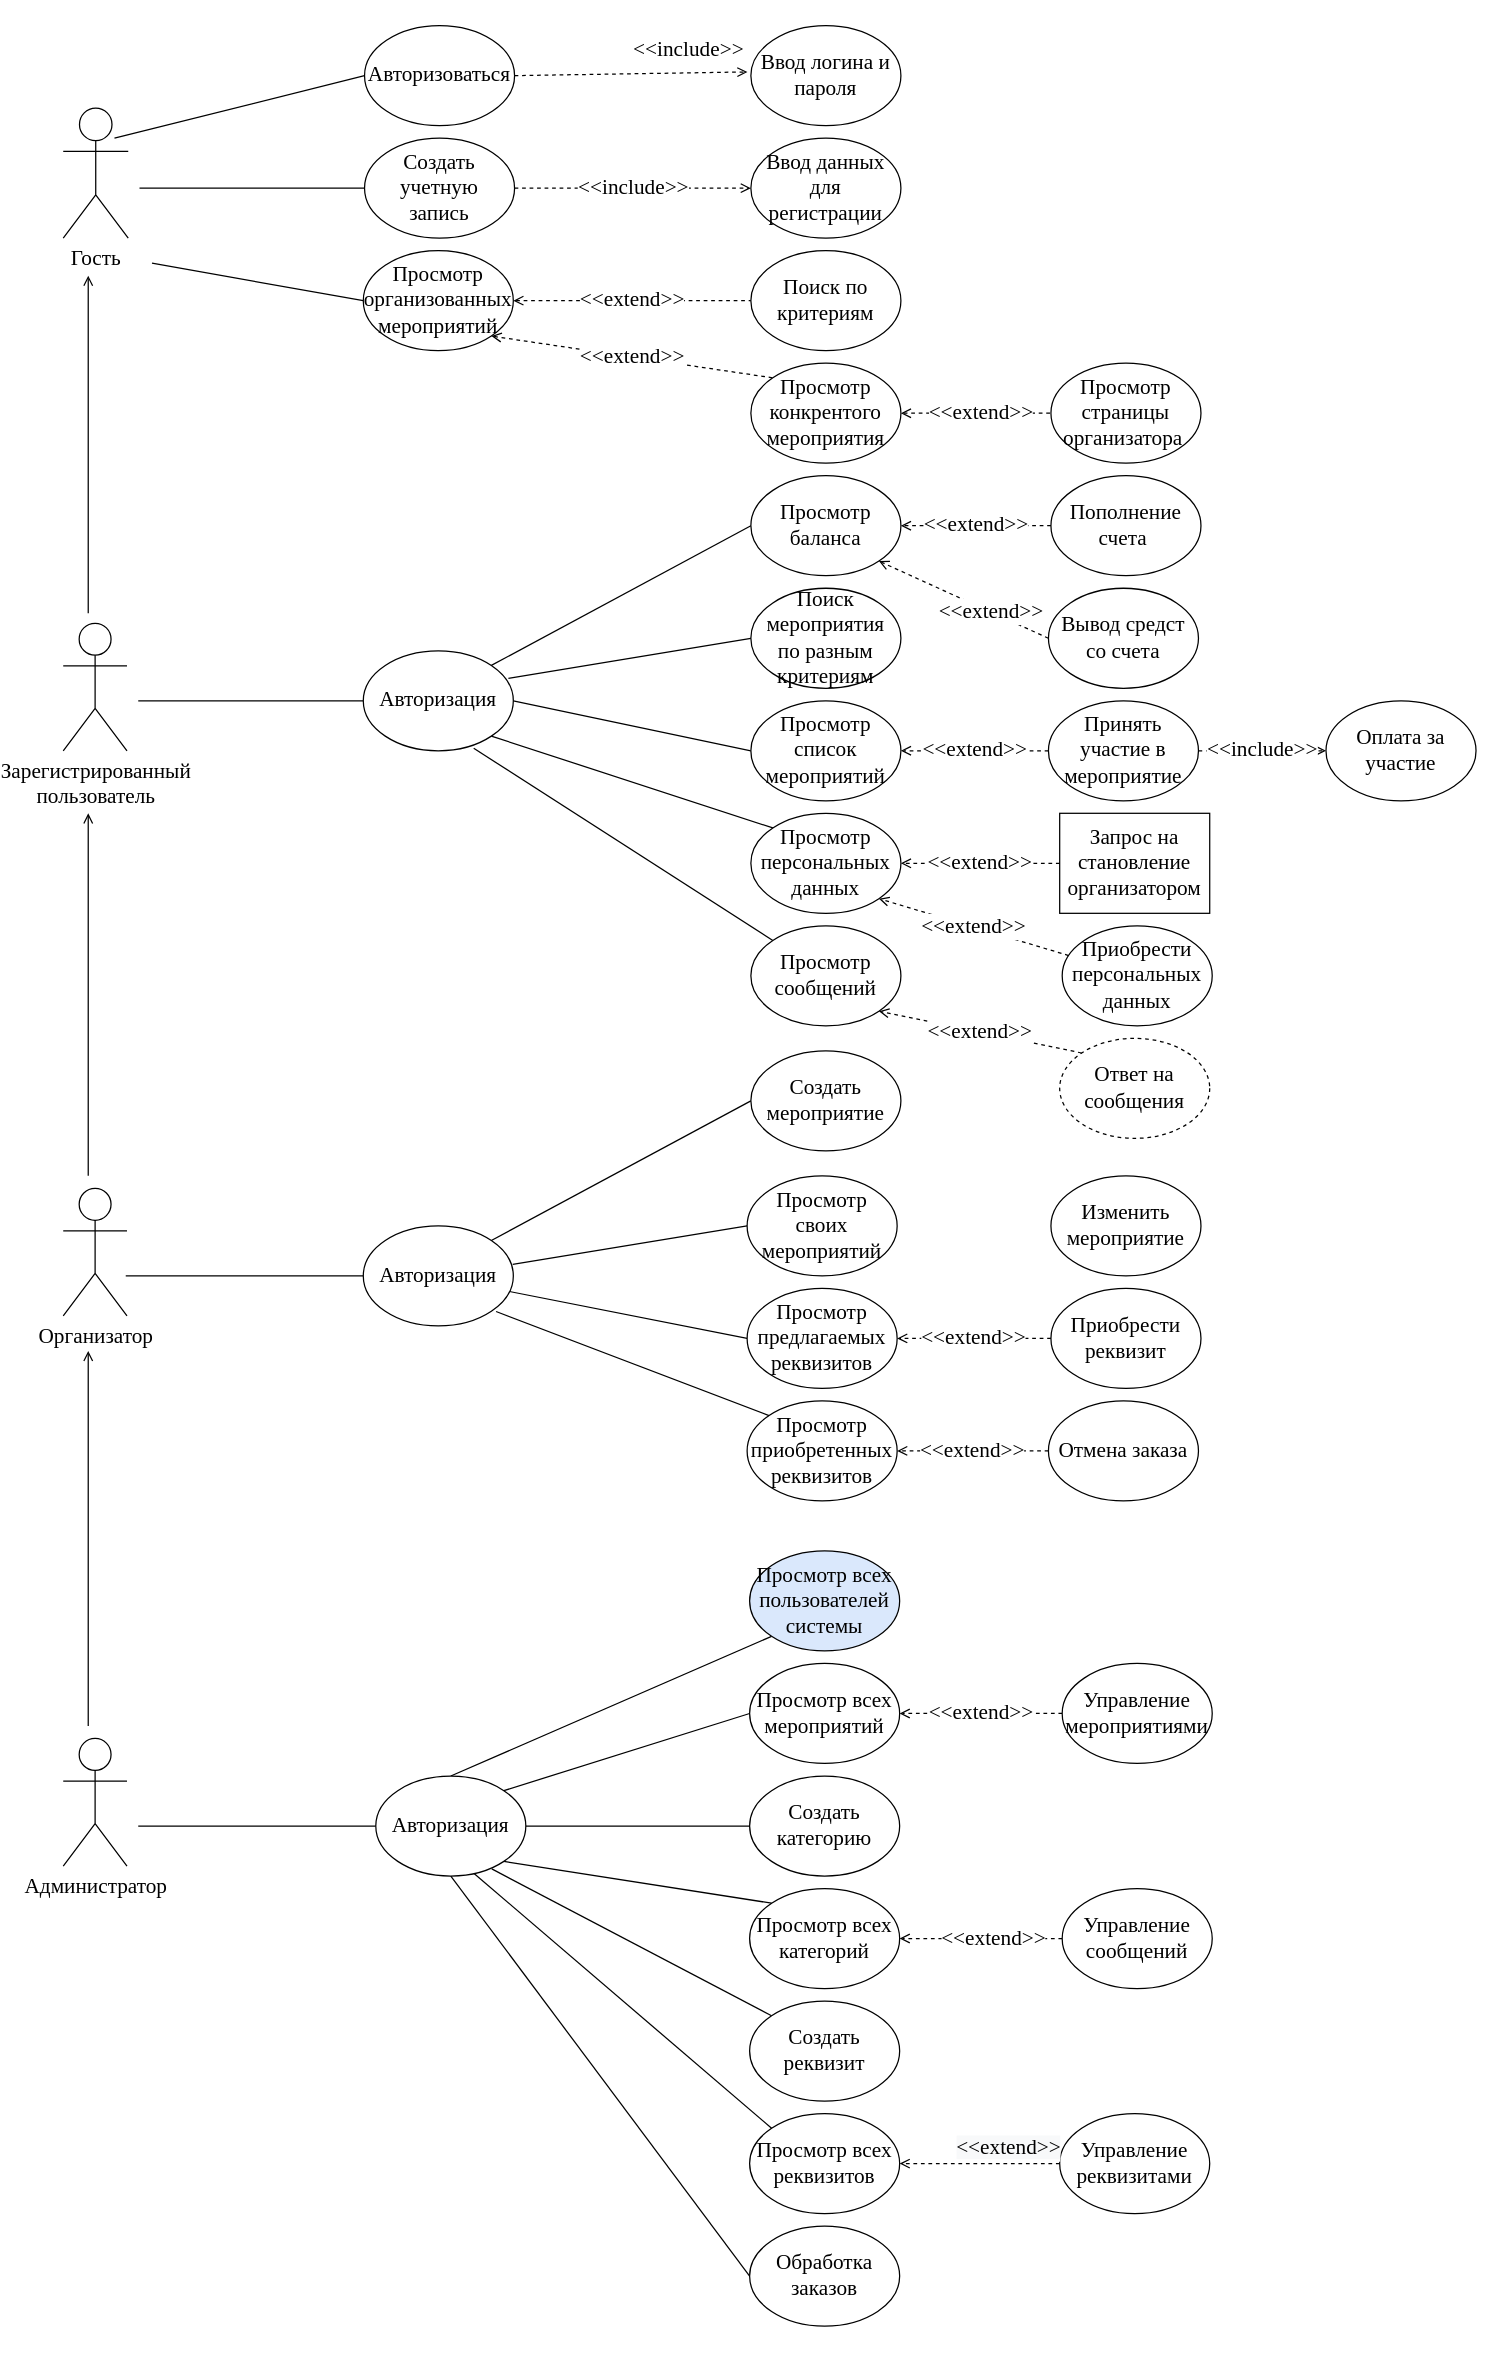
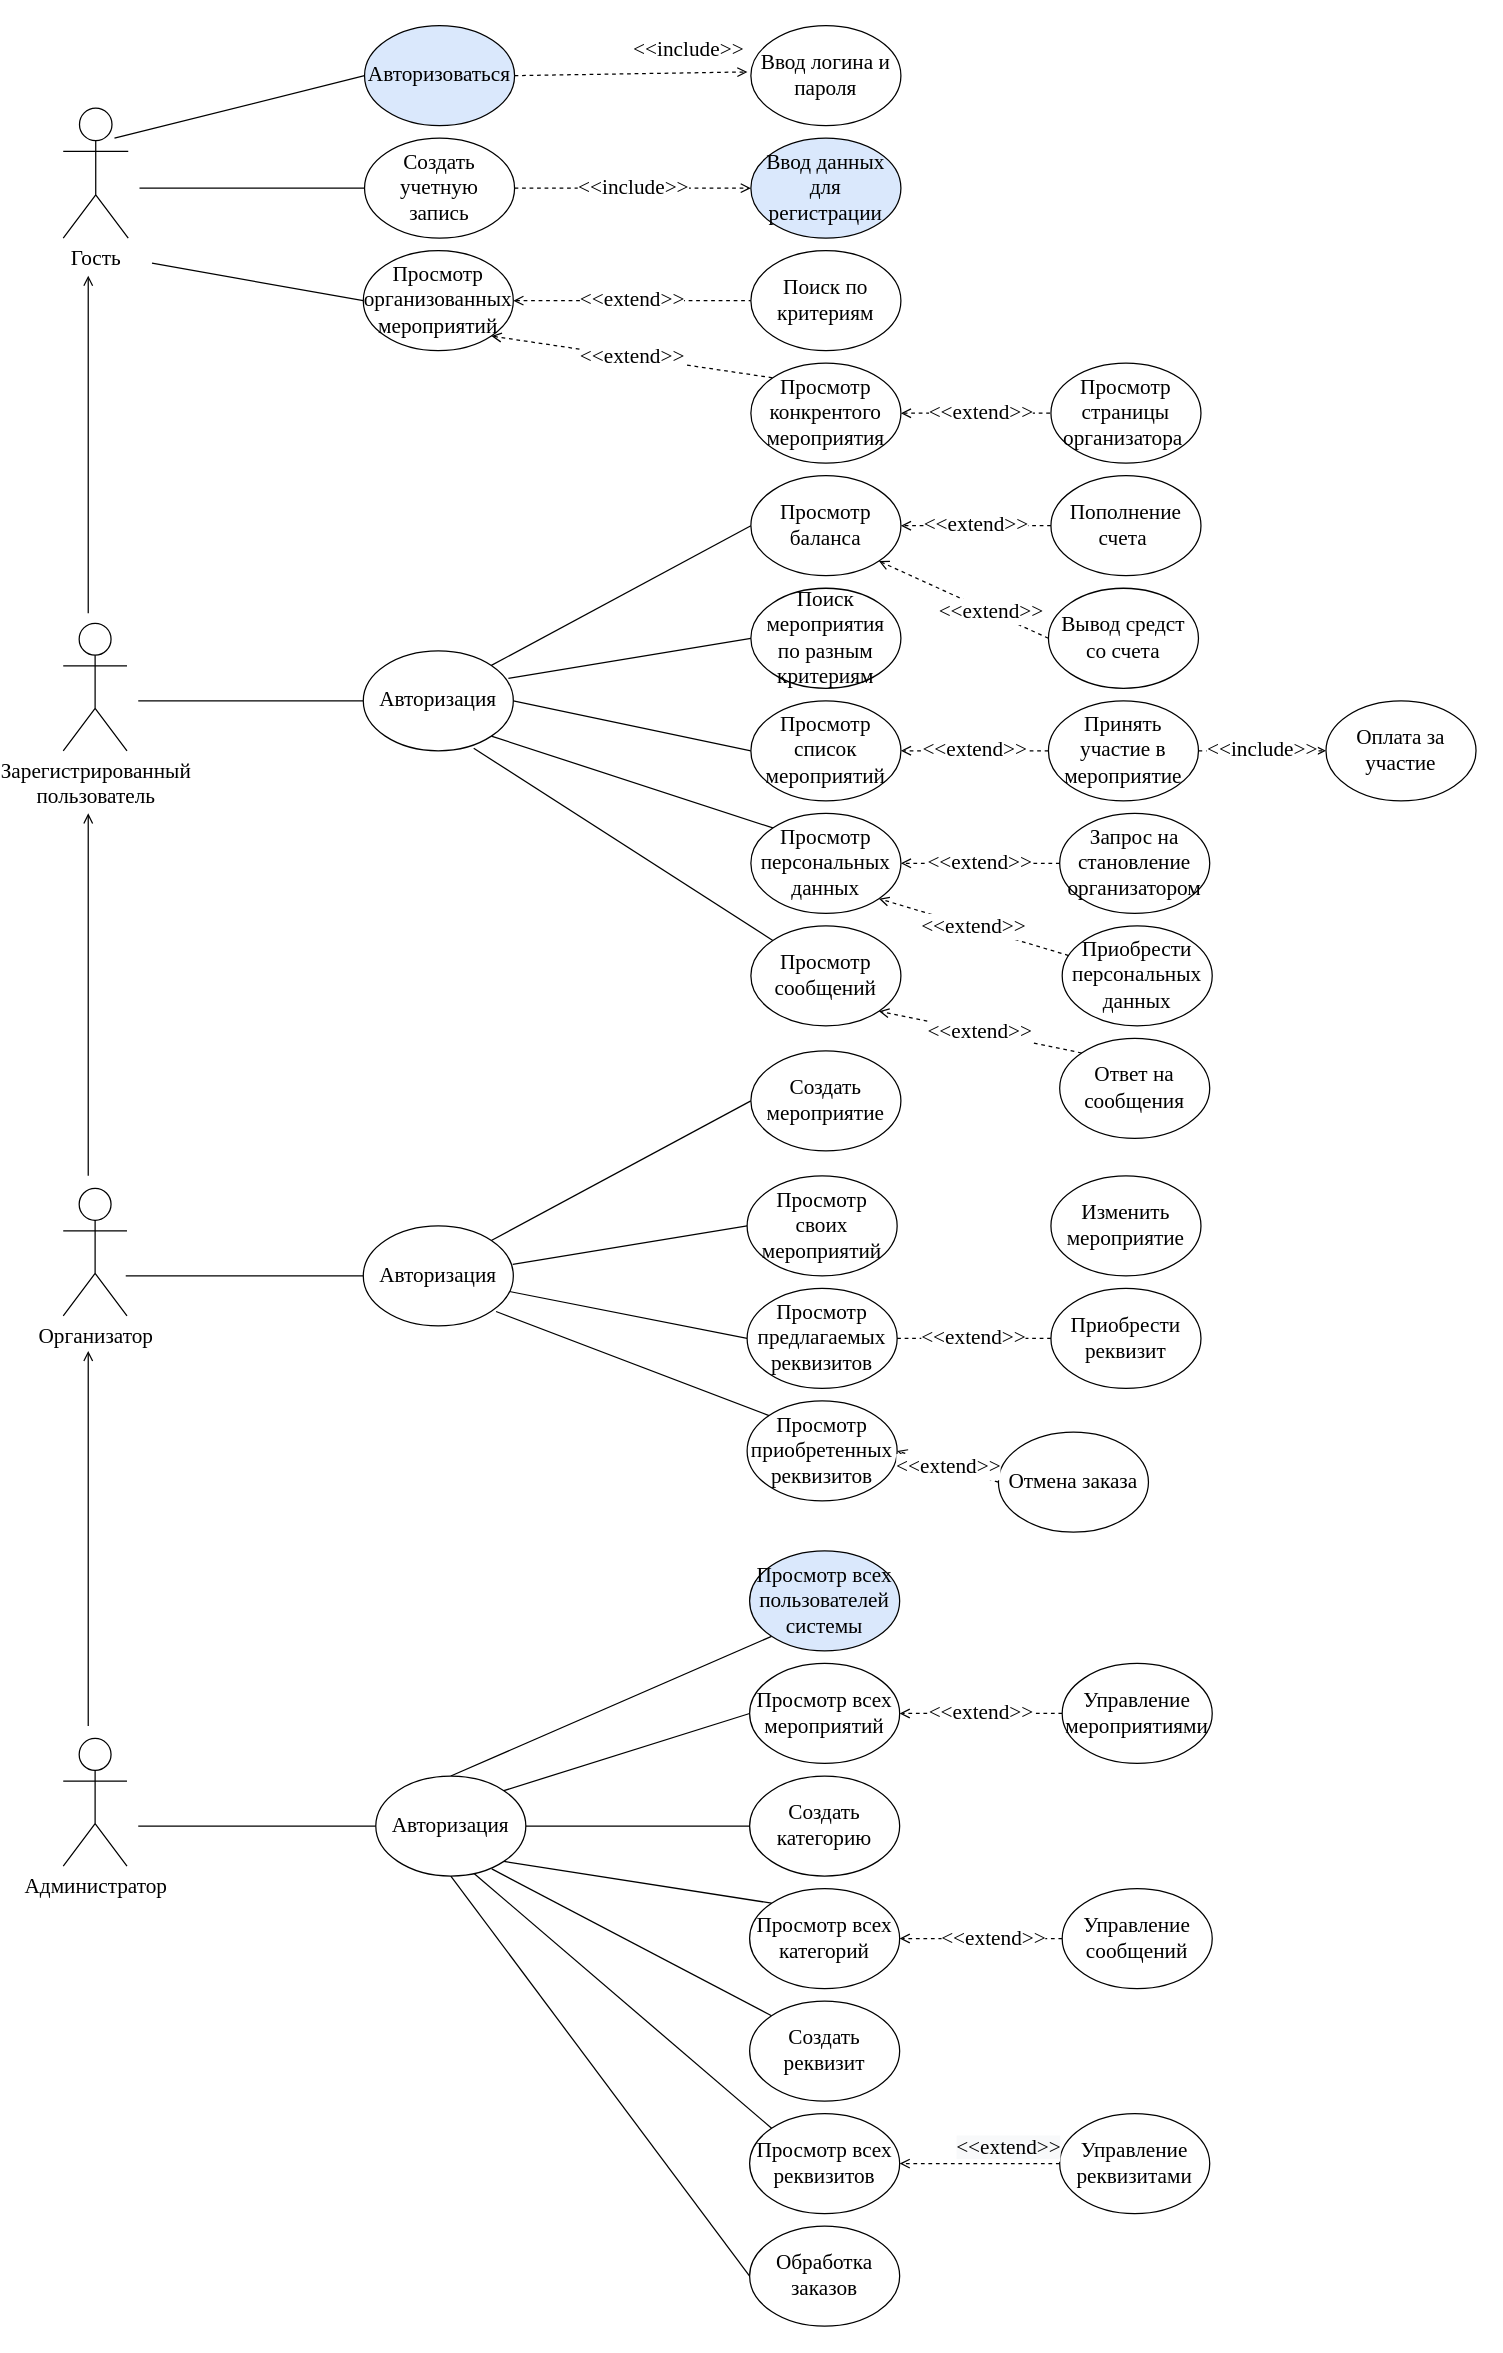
node "Авторизоваться": fillcolor #ffffff -> #dae8fc
node "Ввод данныхдля регистрации": fillcolor #ffffff -> #dae8fc
node "Запрос на становление организатором": shape rectangle -> ellipse
node "Ответ на сообщения": style dashed -> solid
edge "Приобрести реквизит" -> "Просмотр предлагаемых реквизитов": arrowhead open -> none
node "Отмена заказа": moved (1123, 1451) -> (1073, 1482)
